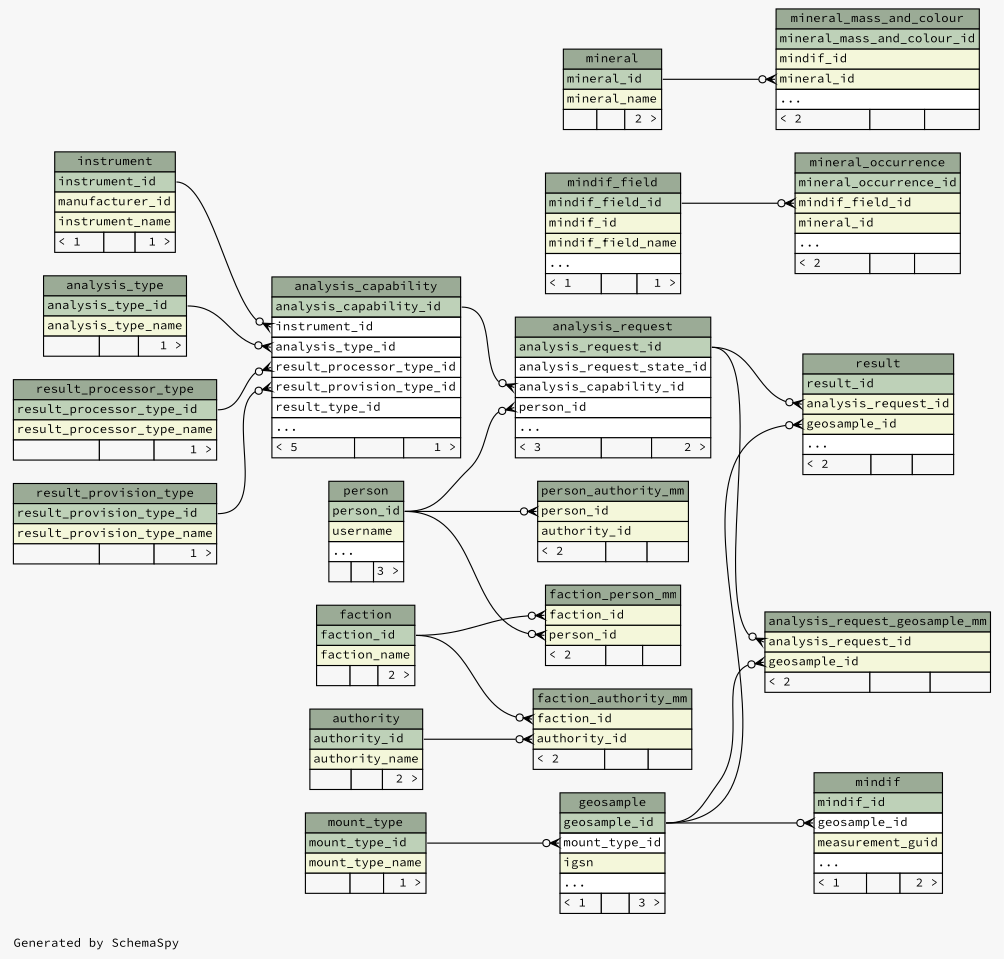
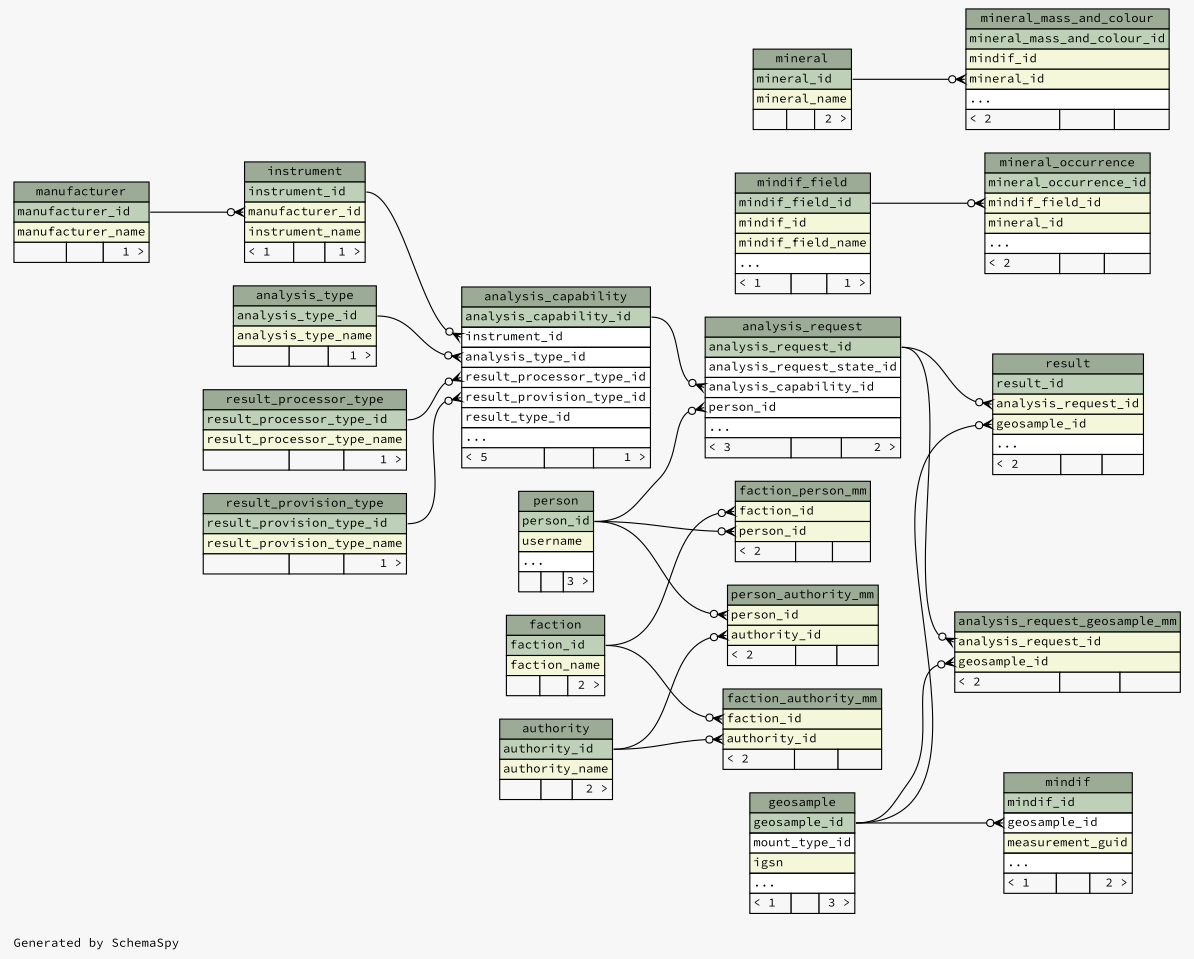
node "manufacturer": added
edge "authority" -> "person_authority_mm": added
node "mount_type": removed
